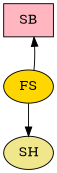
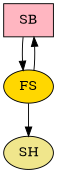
edge "SB" -> "FS": added
